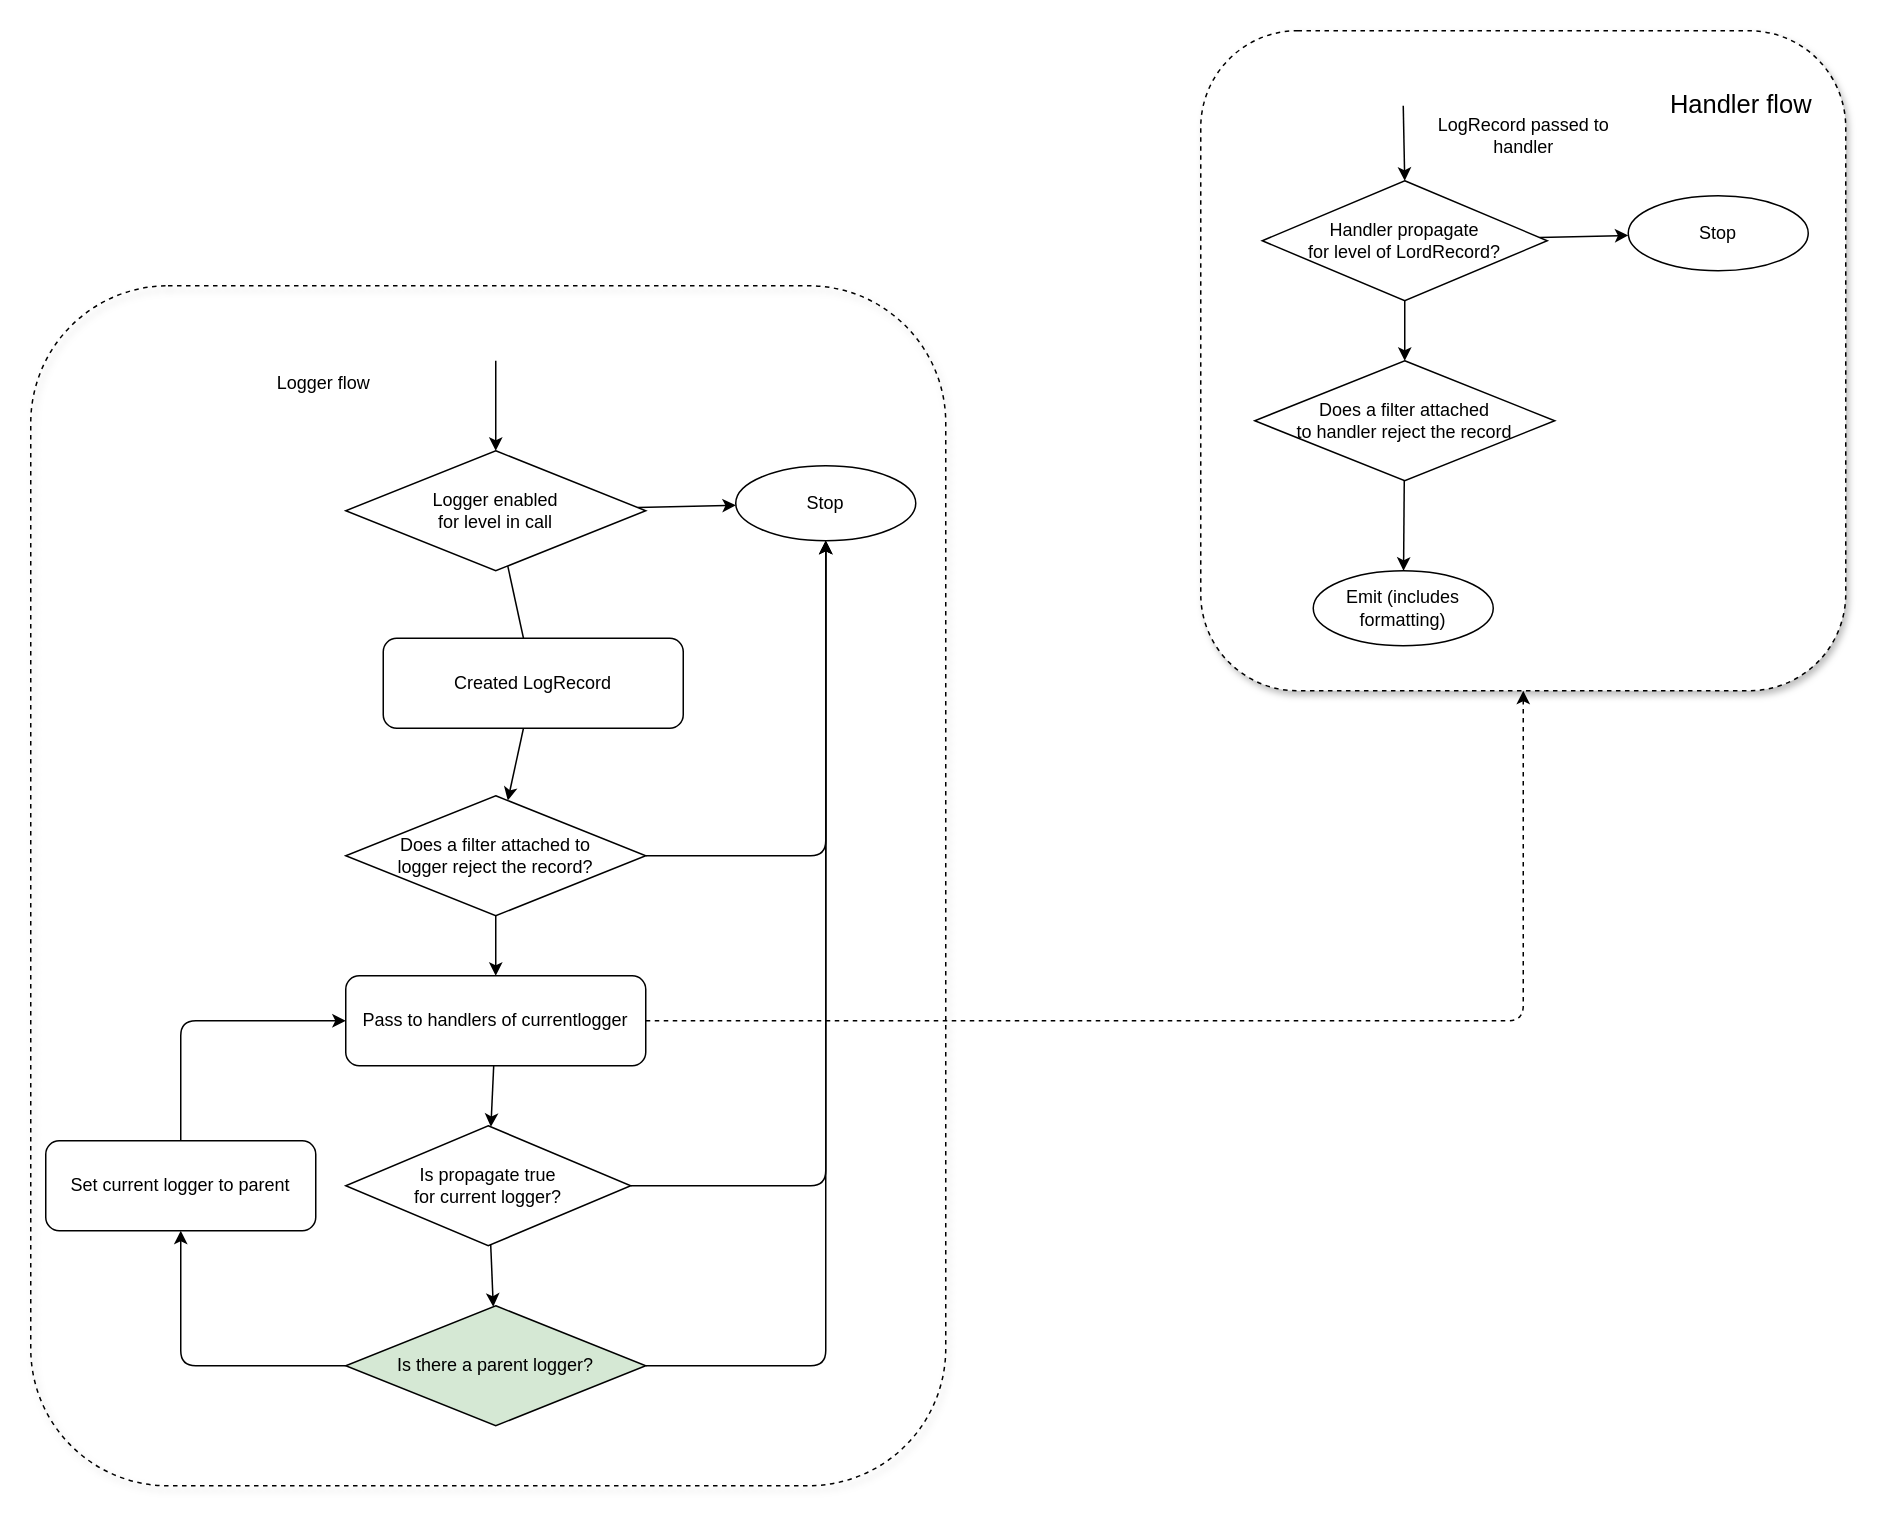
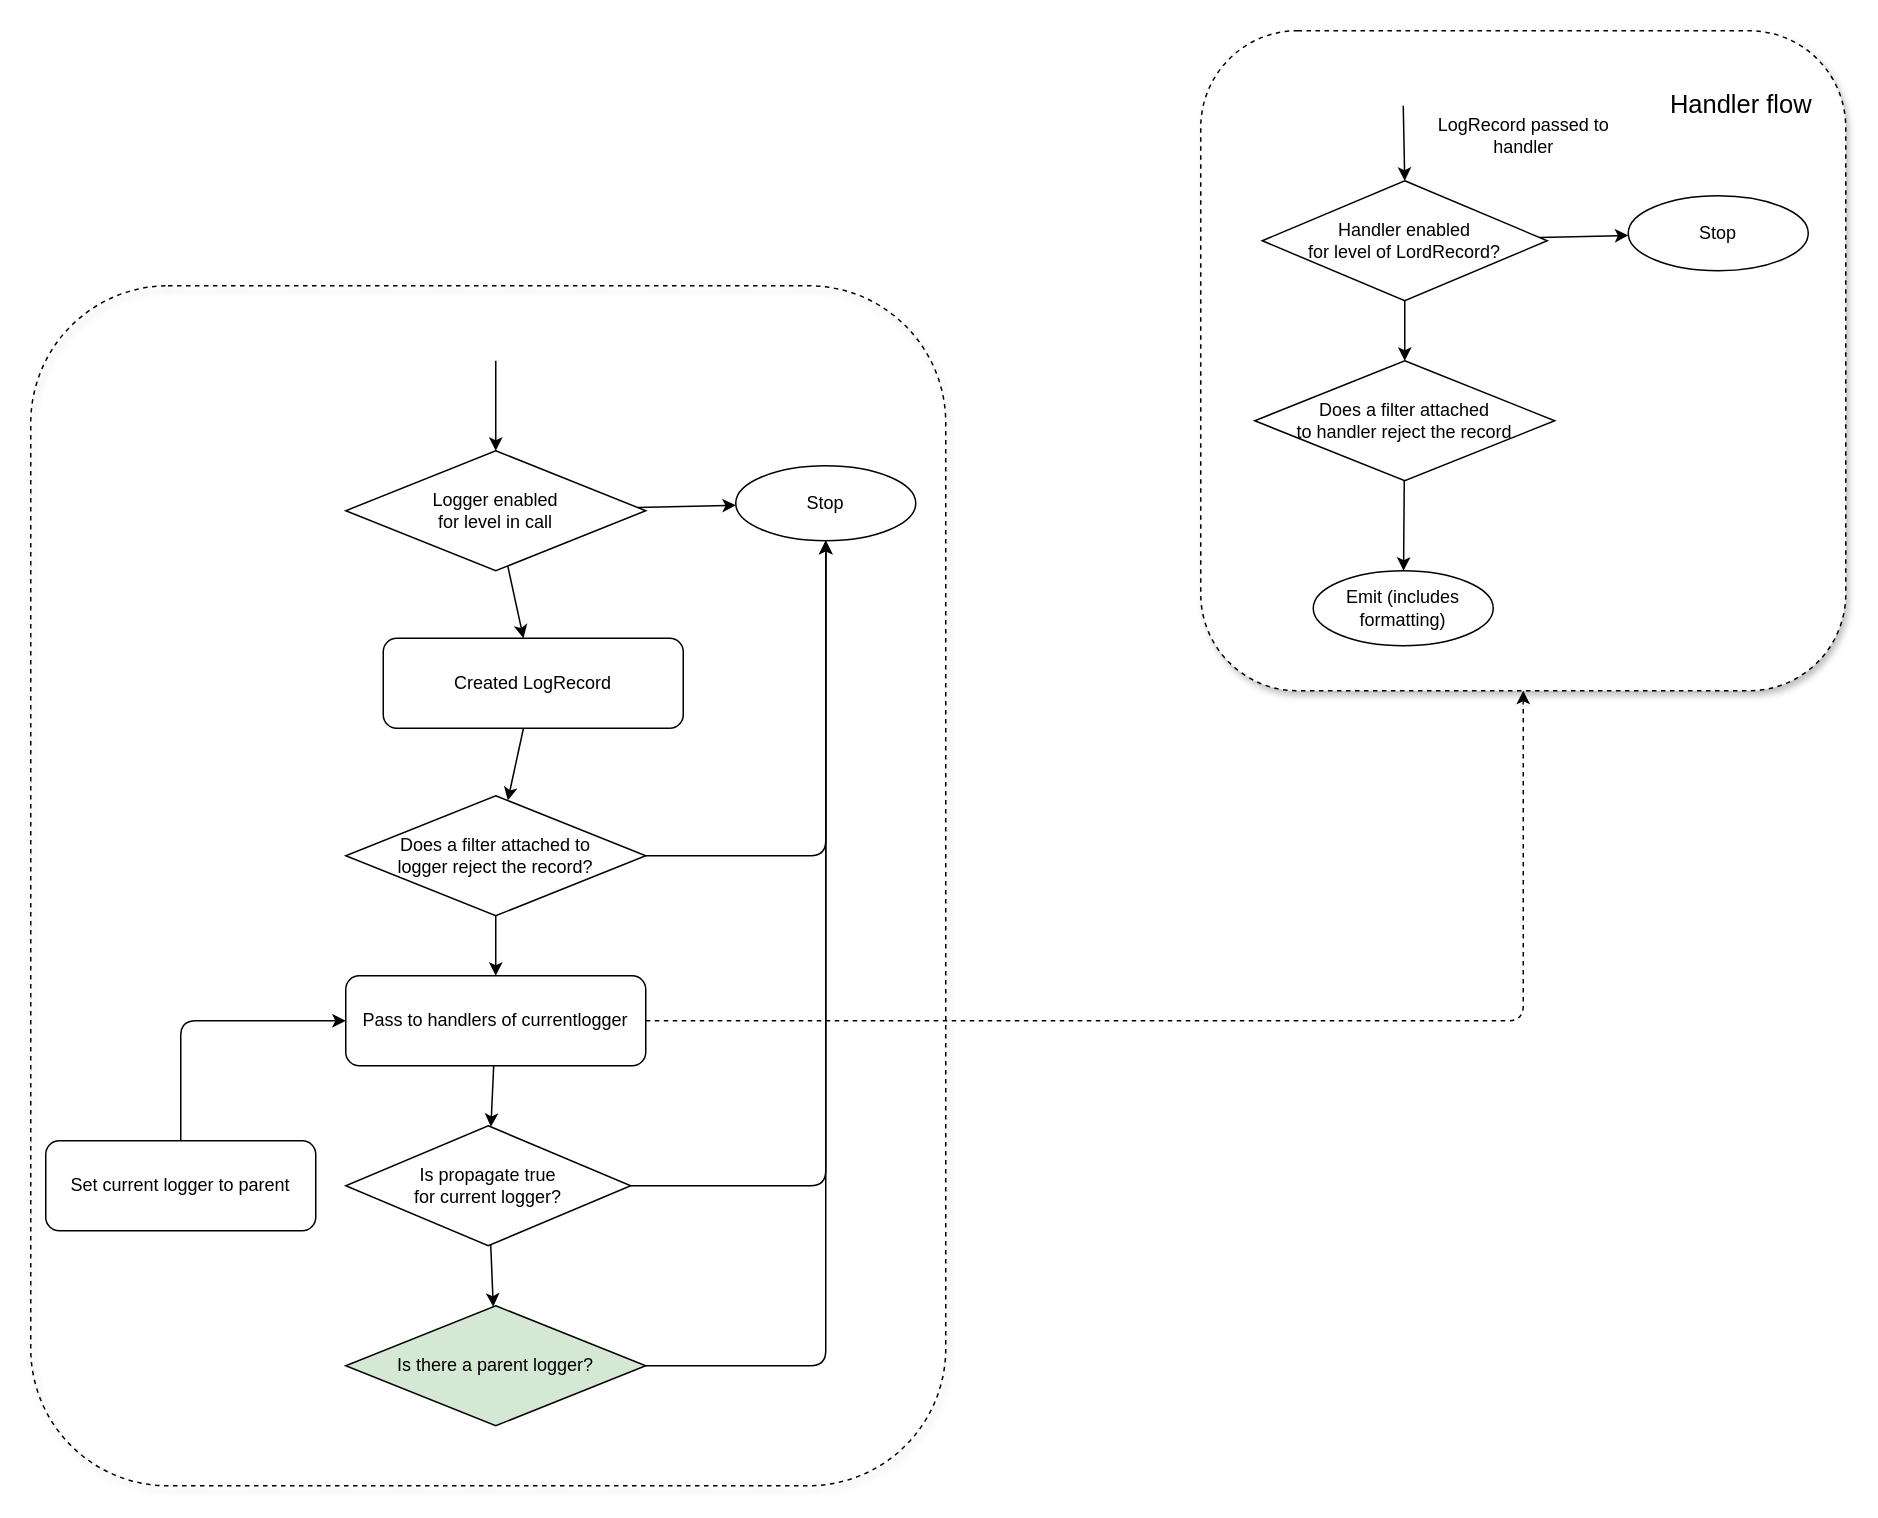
node "Handler propagate for level of LordRecord?": label "Handler propagate for level of LordRecord?" -> "Handler enabled for level of LordRecord?"
node "Logger flow": removed
edge "Logger enabled for level in call" -- "Created LogRecord": arrowhead none -> classic
edge "Is there a parent logger?" -> "Set current logger to parent": removed
